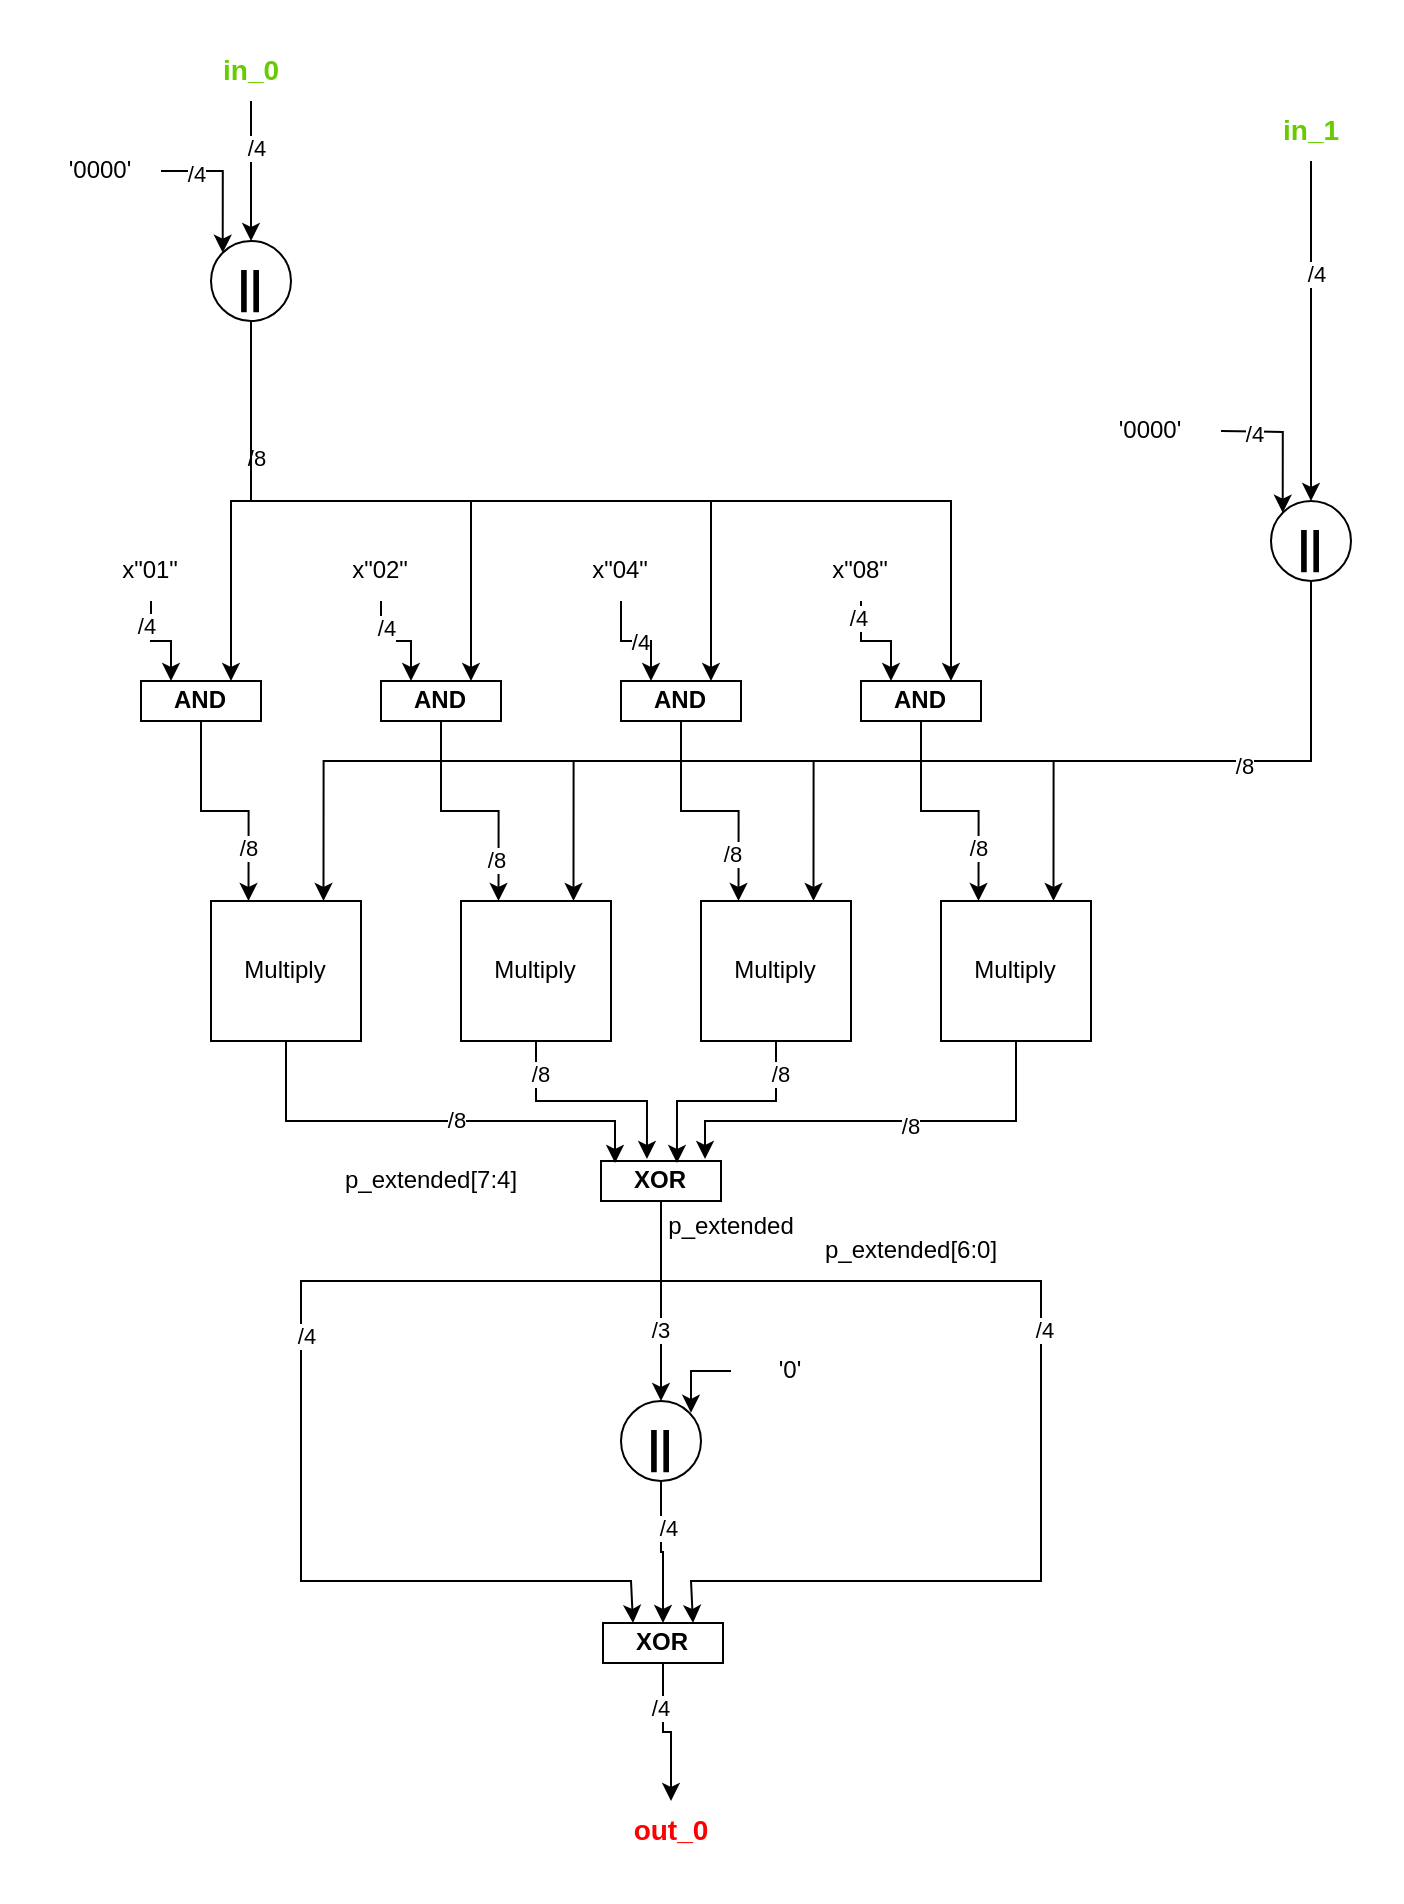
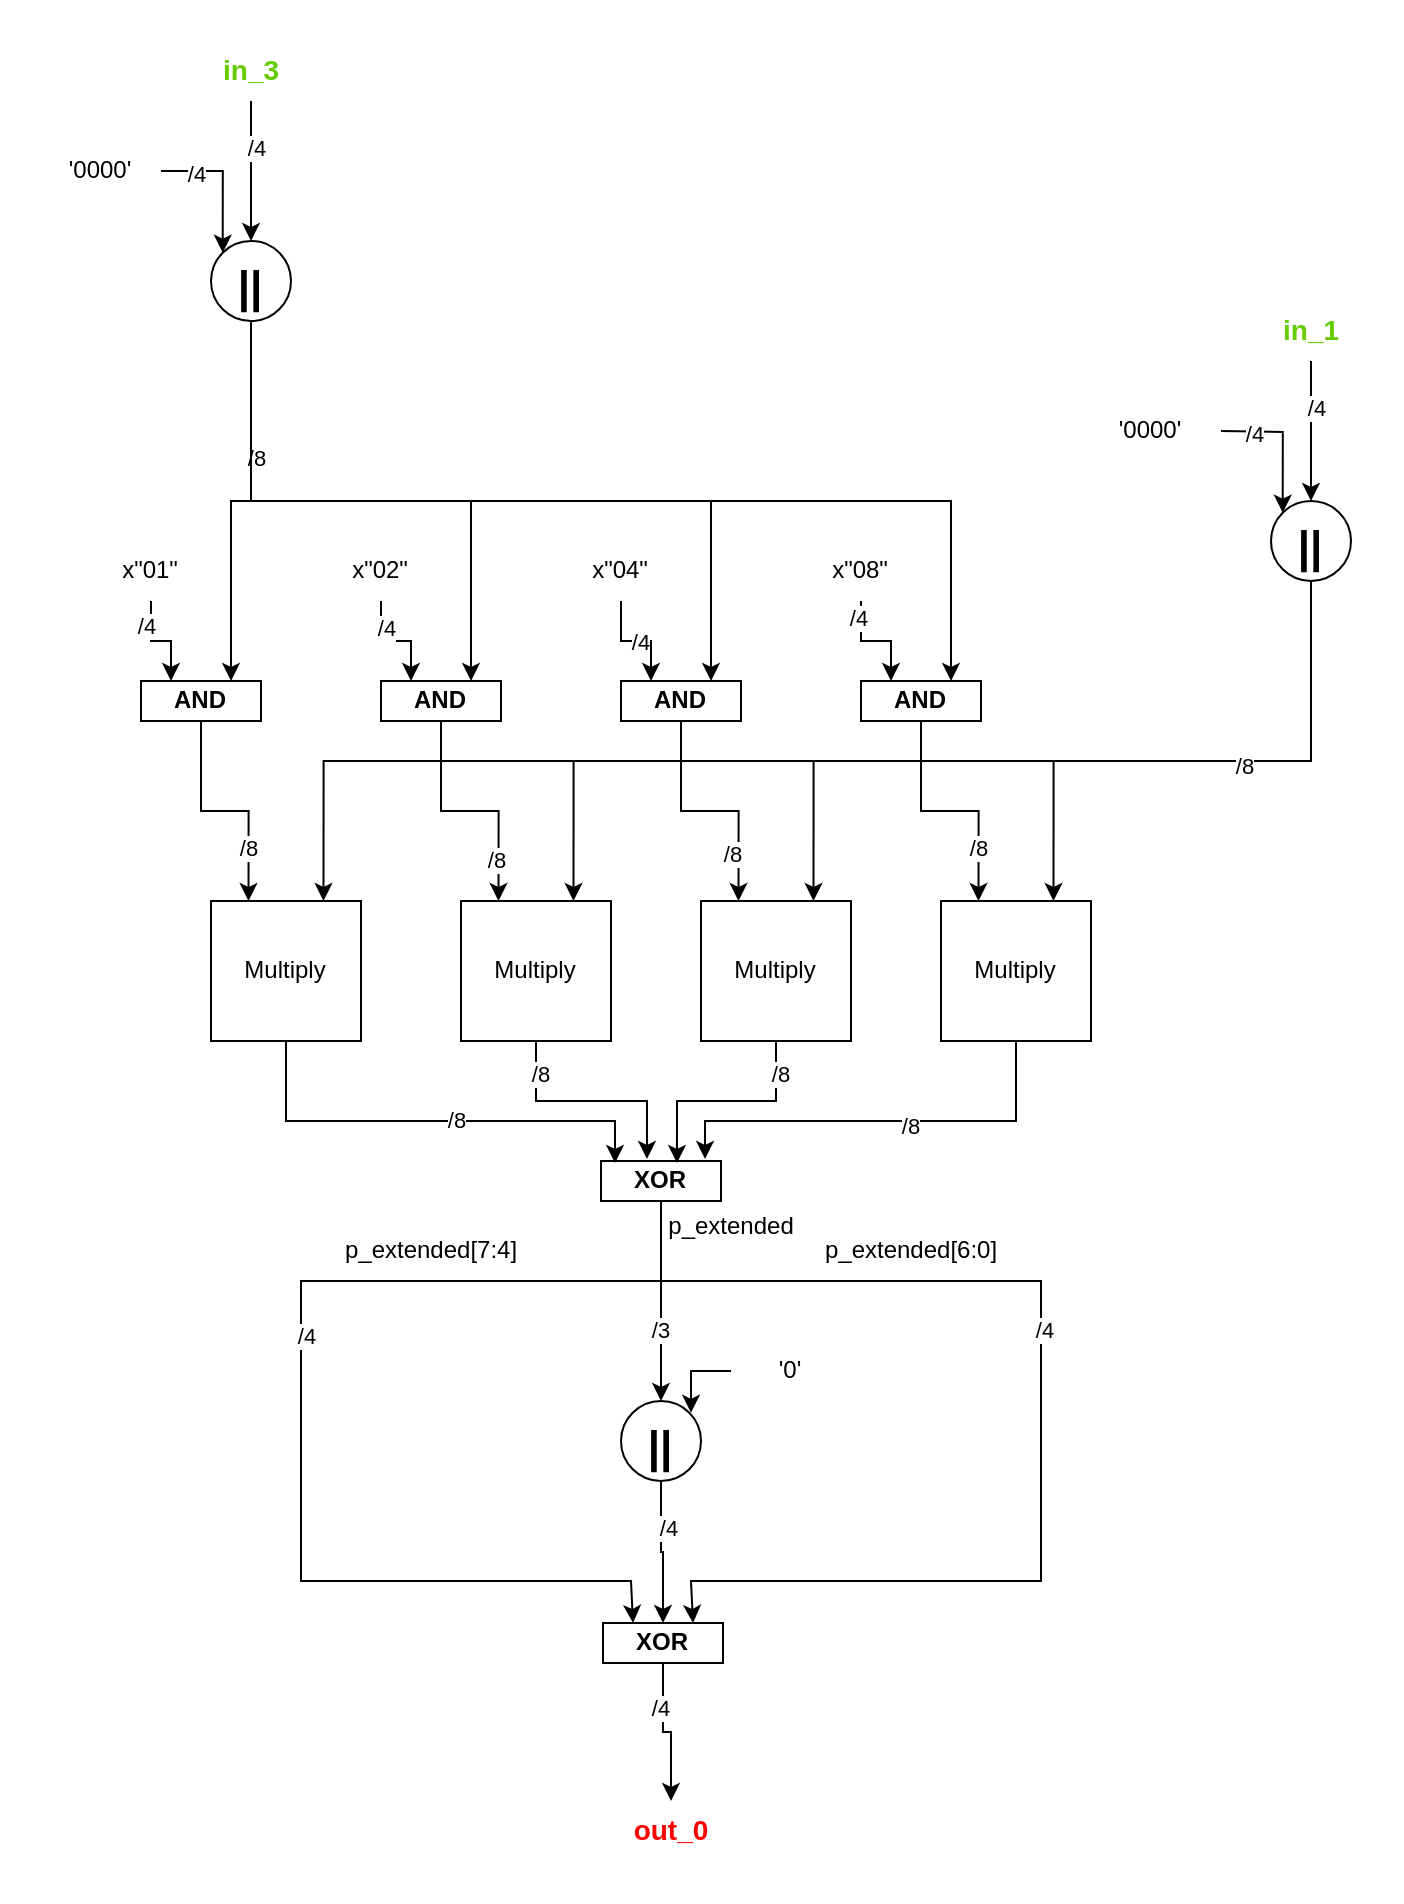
node "in_0": label "in_0" -> "in_3"
node "in_1": moved (1311, 131) -> (1311, 331)
node "p_extended[7:4]": moved (431, 1181) -> (431, 1251)
